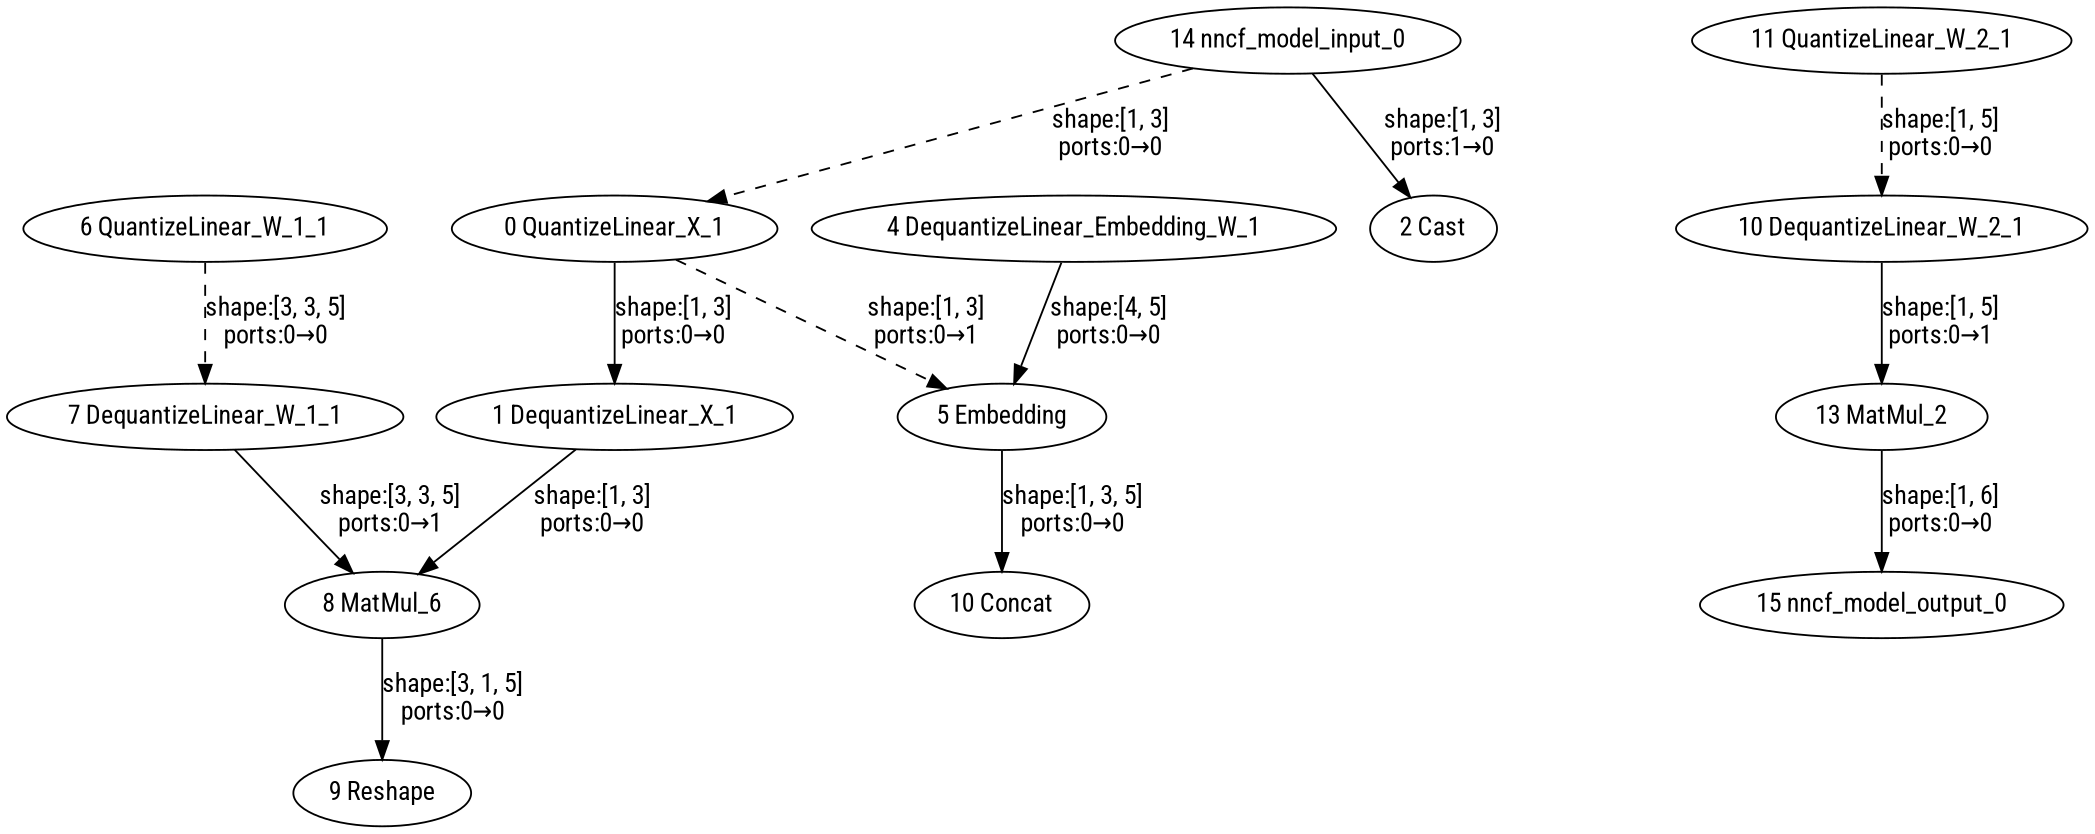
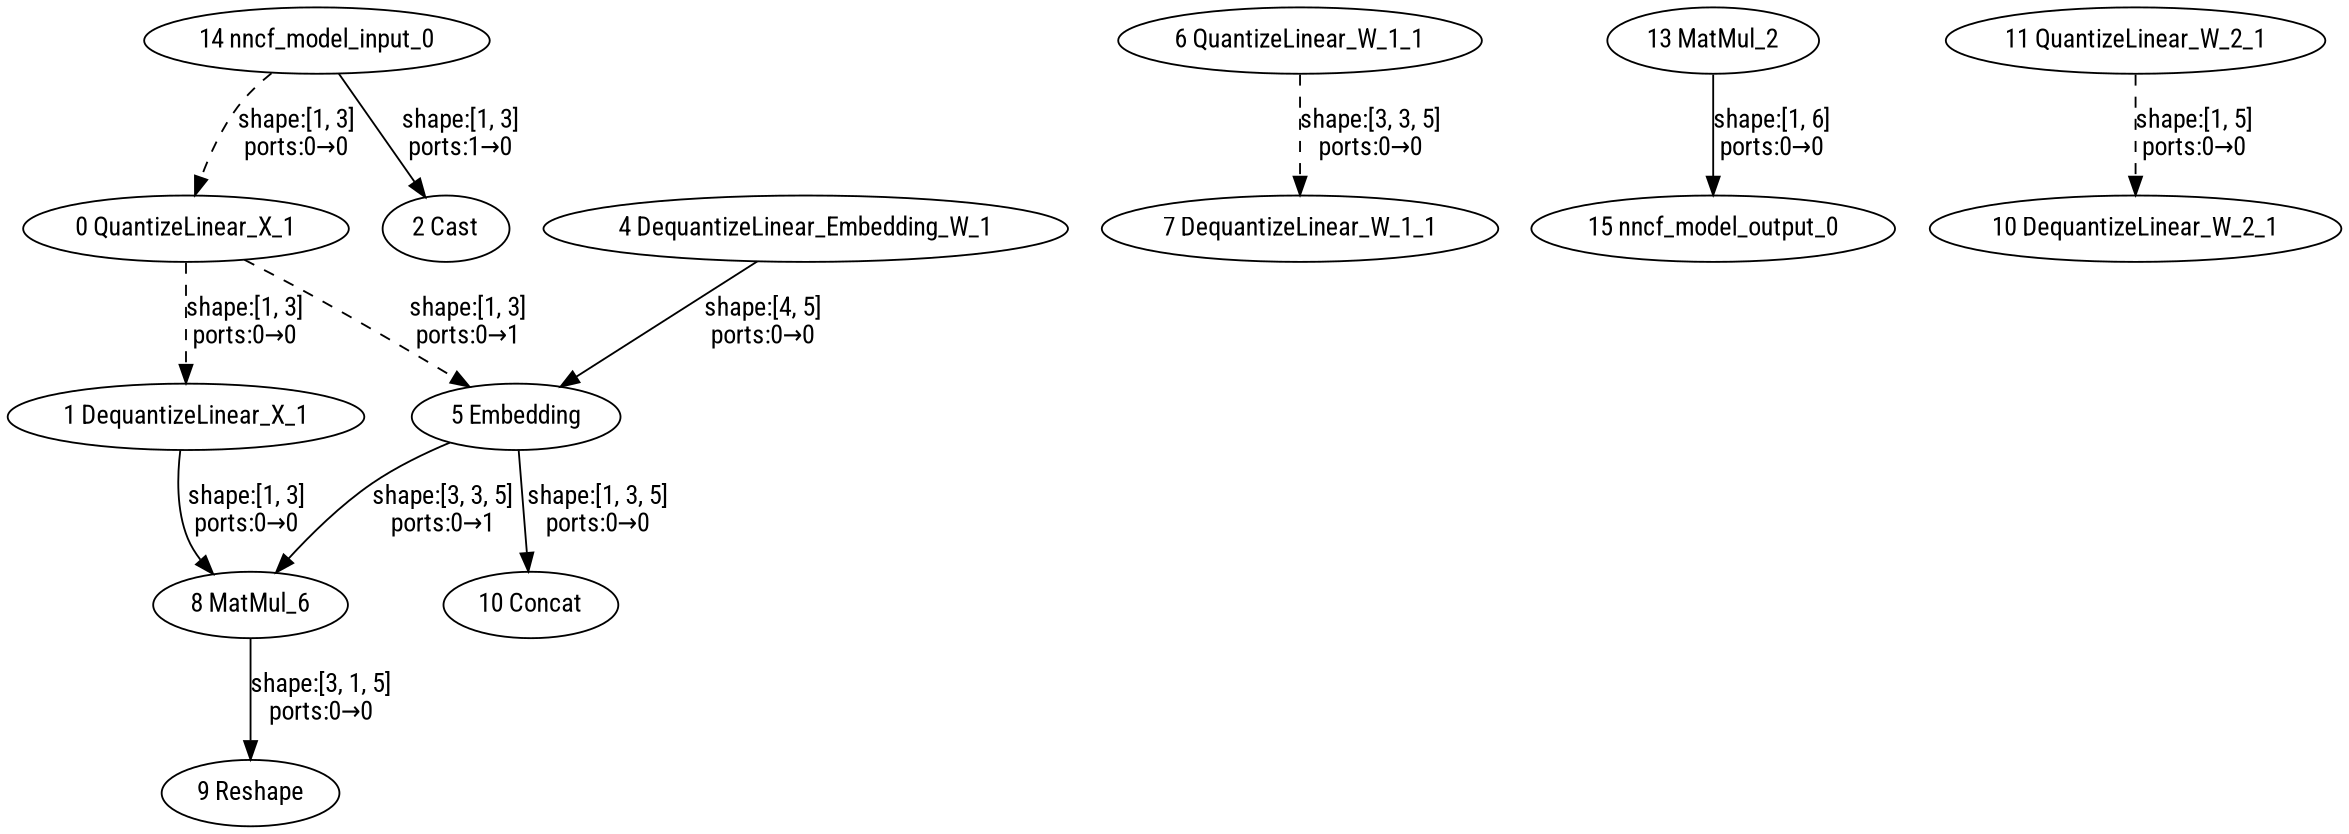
edge "0 QuantizeLinear_X_1" -> "1 DequantizeLinear_X_1": style solid -> dashed
edge "10 DequantizeLinear_W_2_1" -> "13 MatMul_2": removed, label "shape:[1, 5] ports:0→1"
edge "7 DequantizeLinear_W_1_1" -> "8 MatMul_6": now "5 Embedding" -> "8 MatMul_6"
